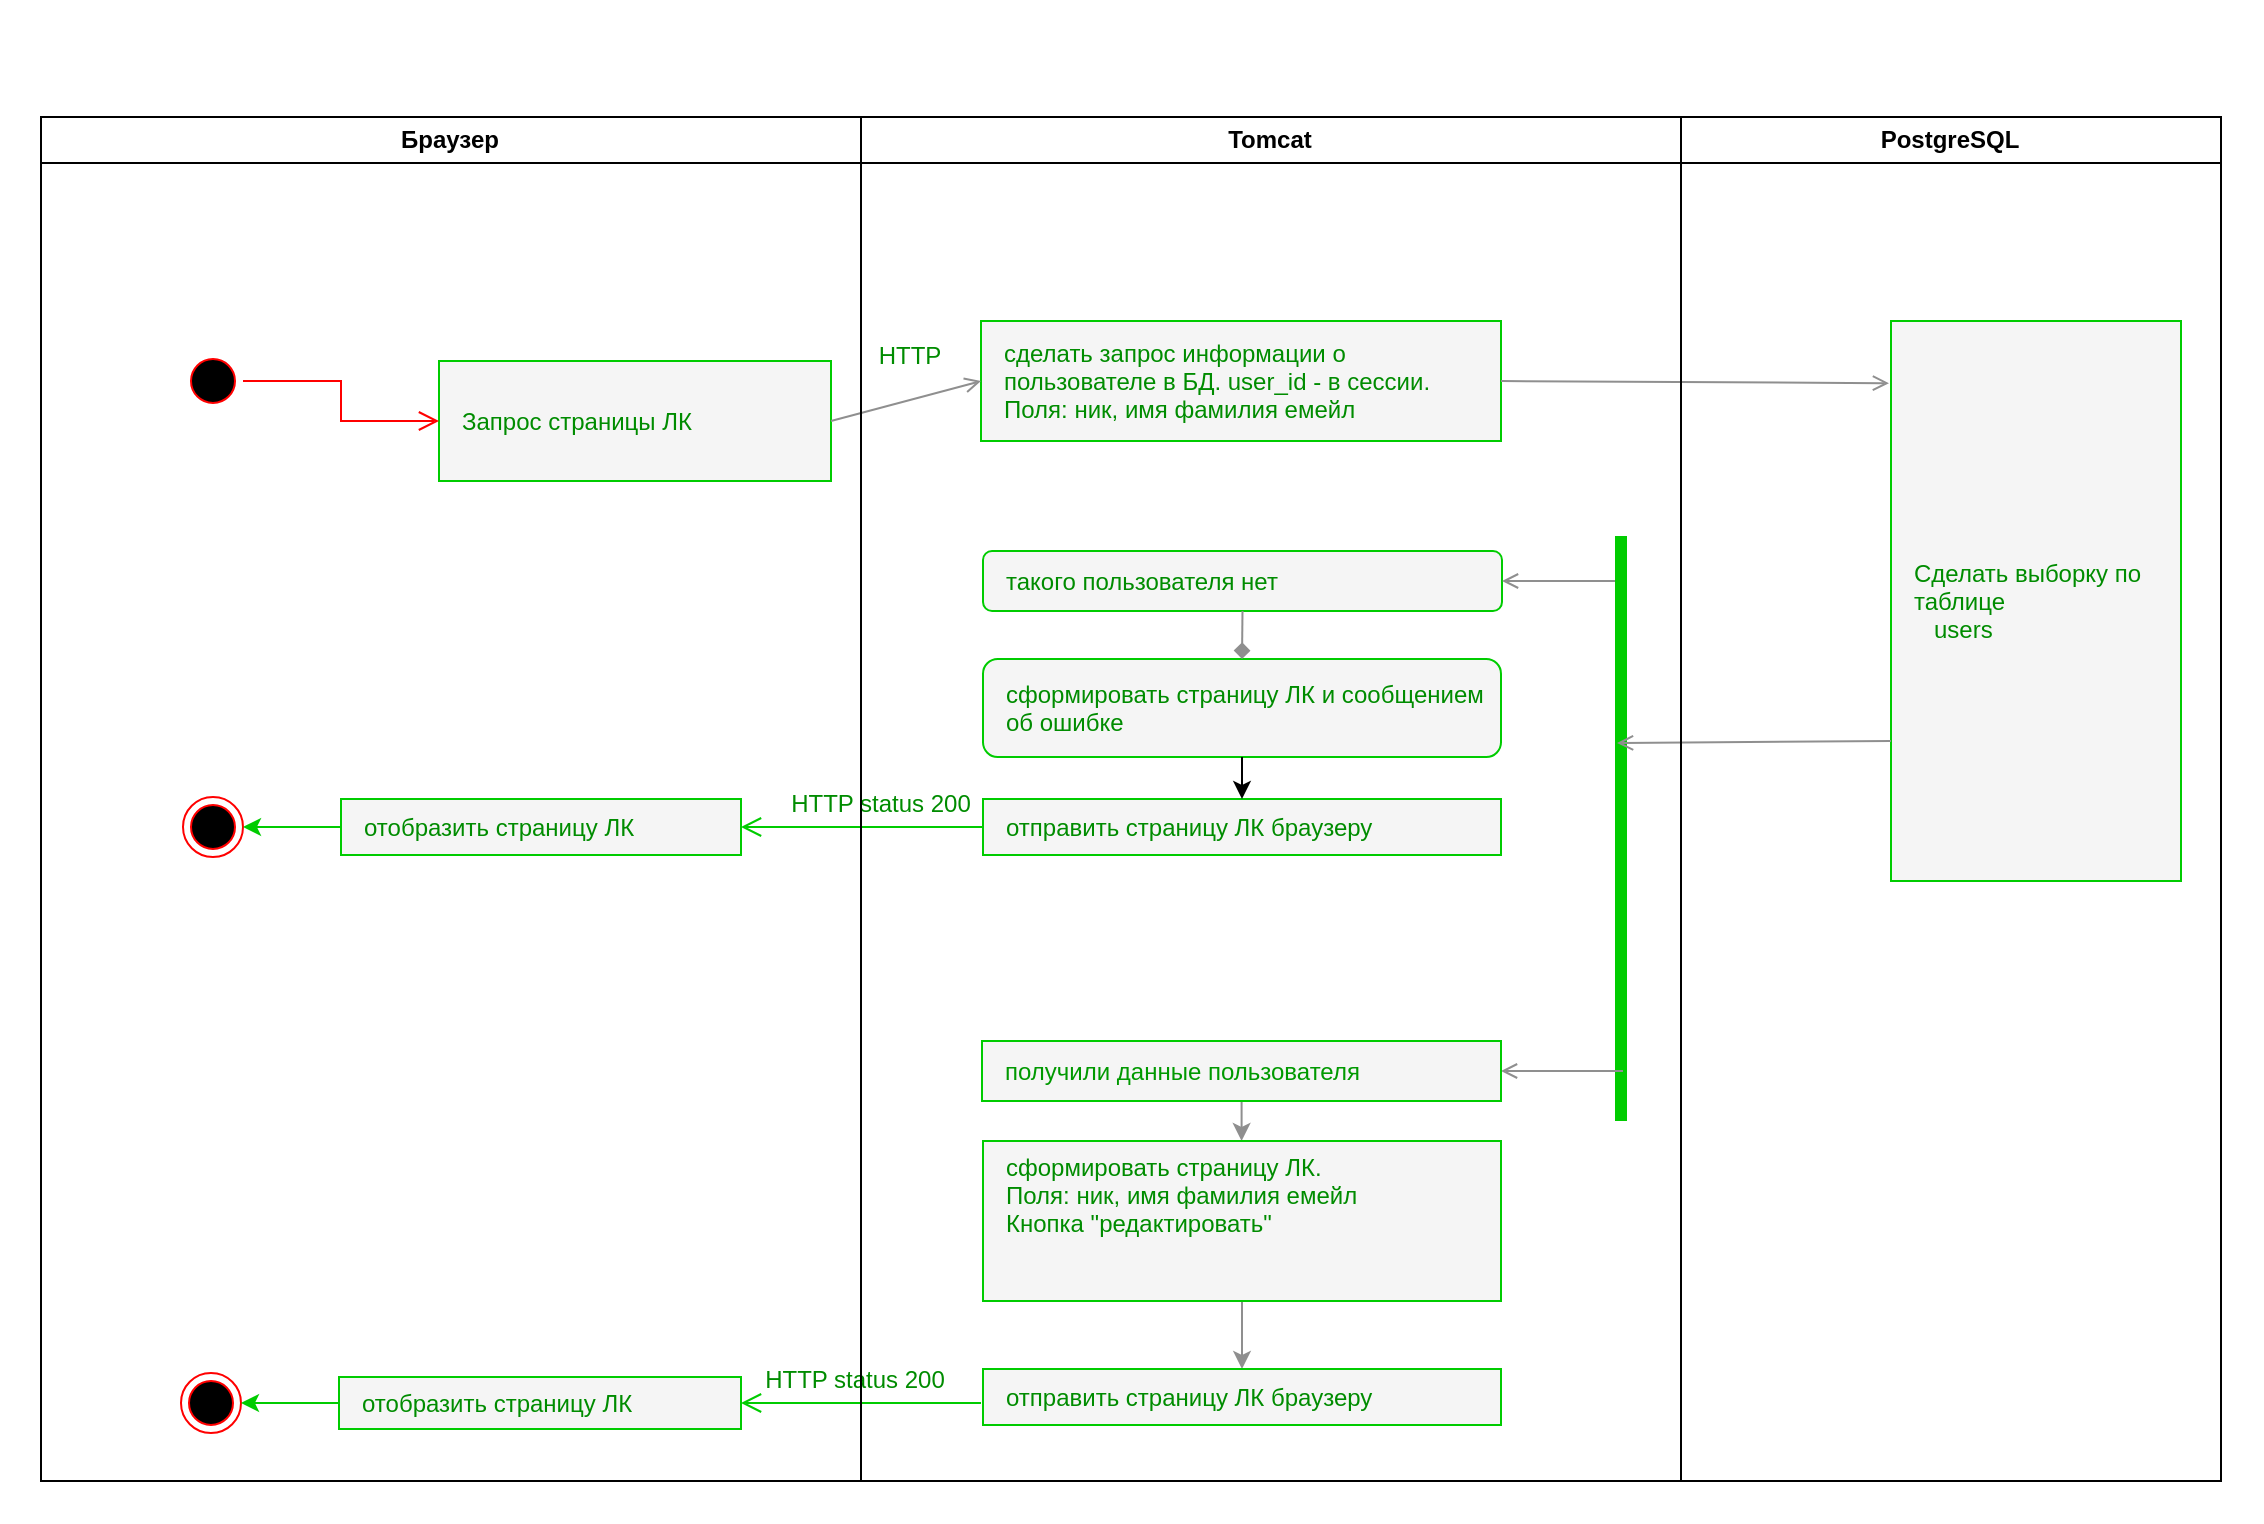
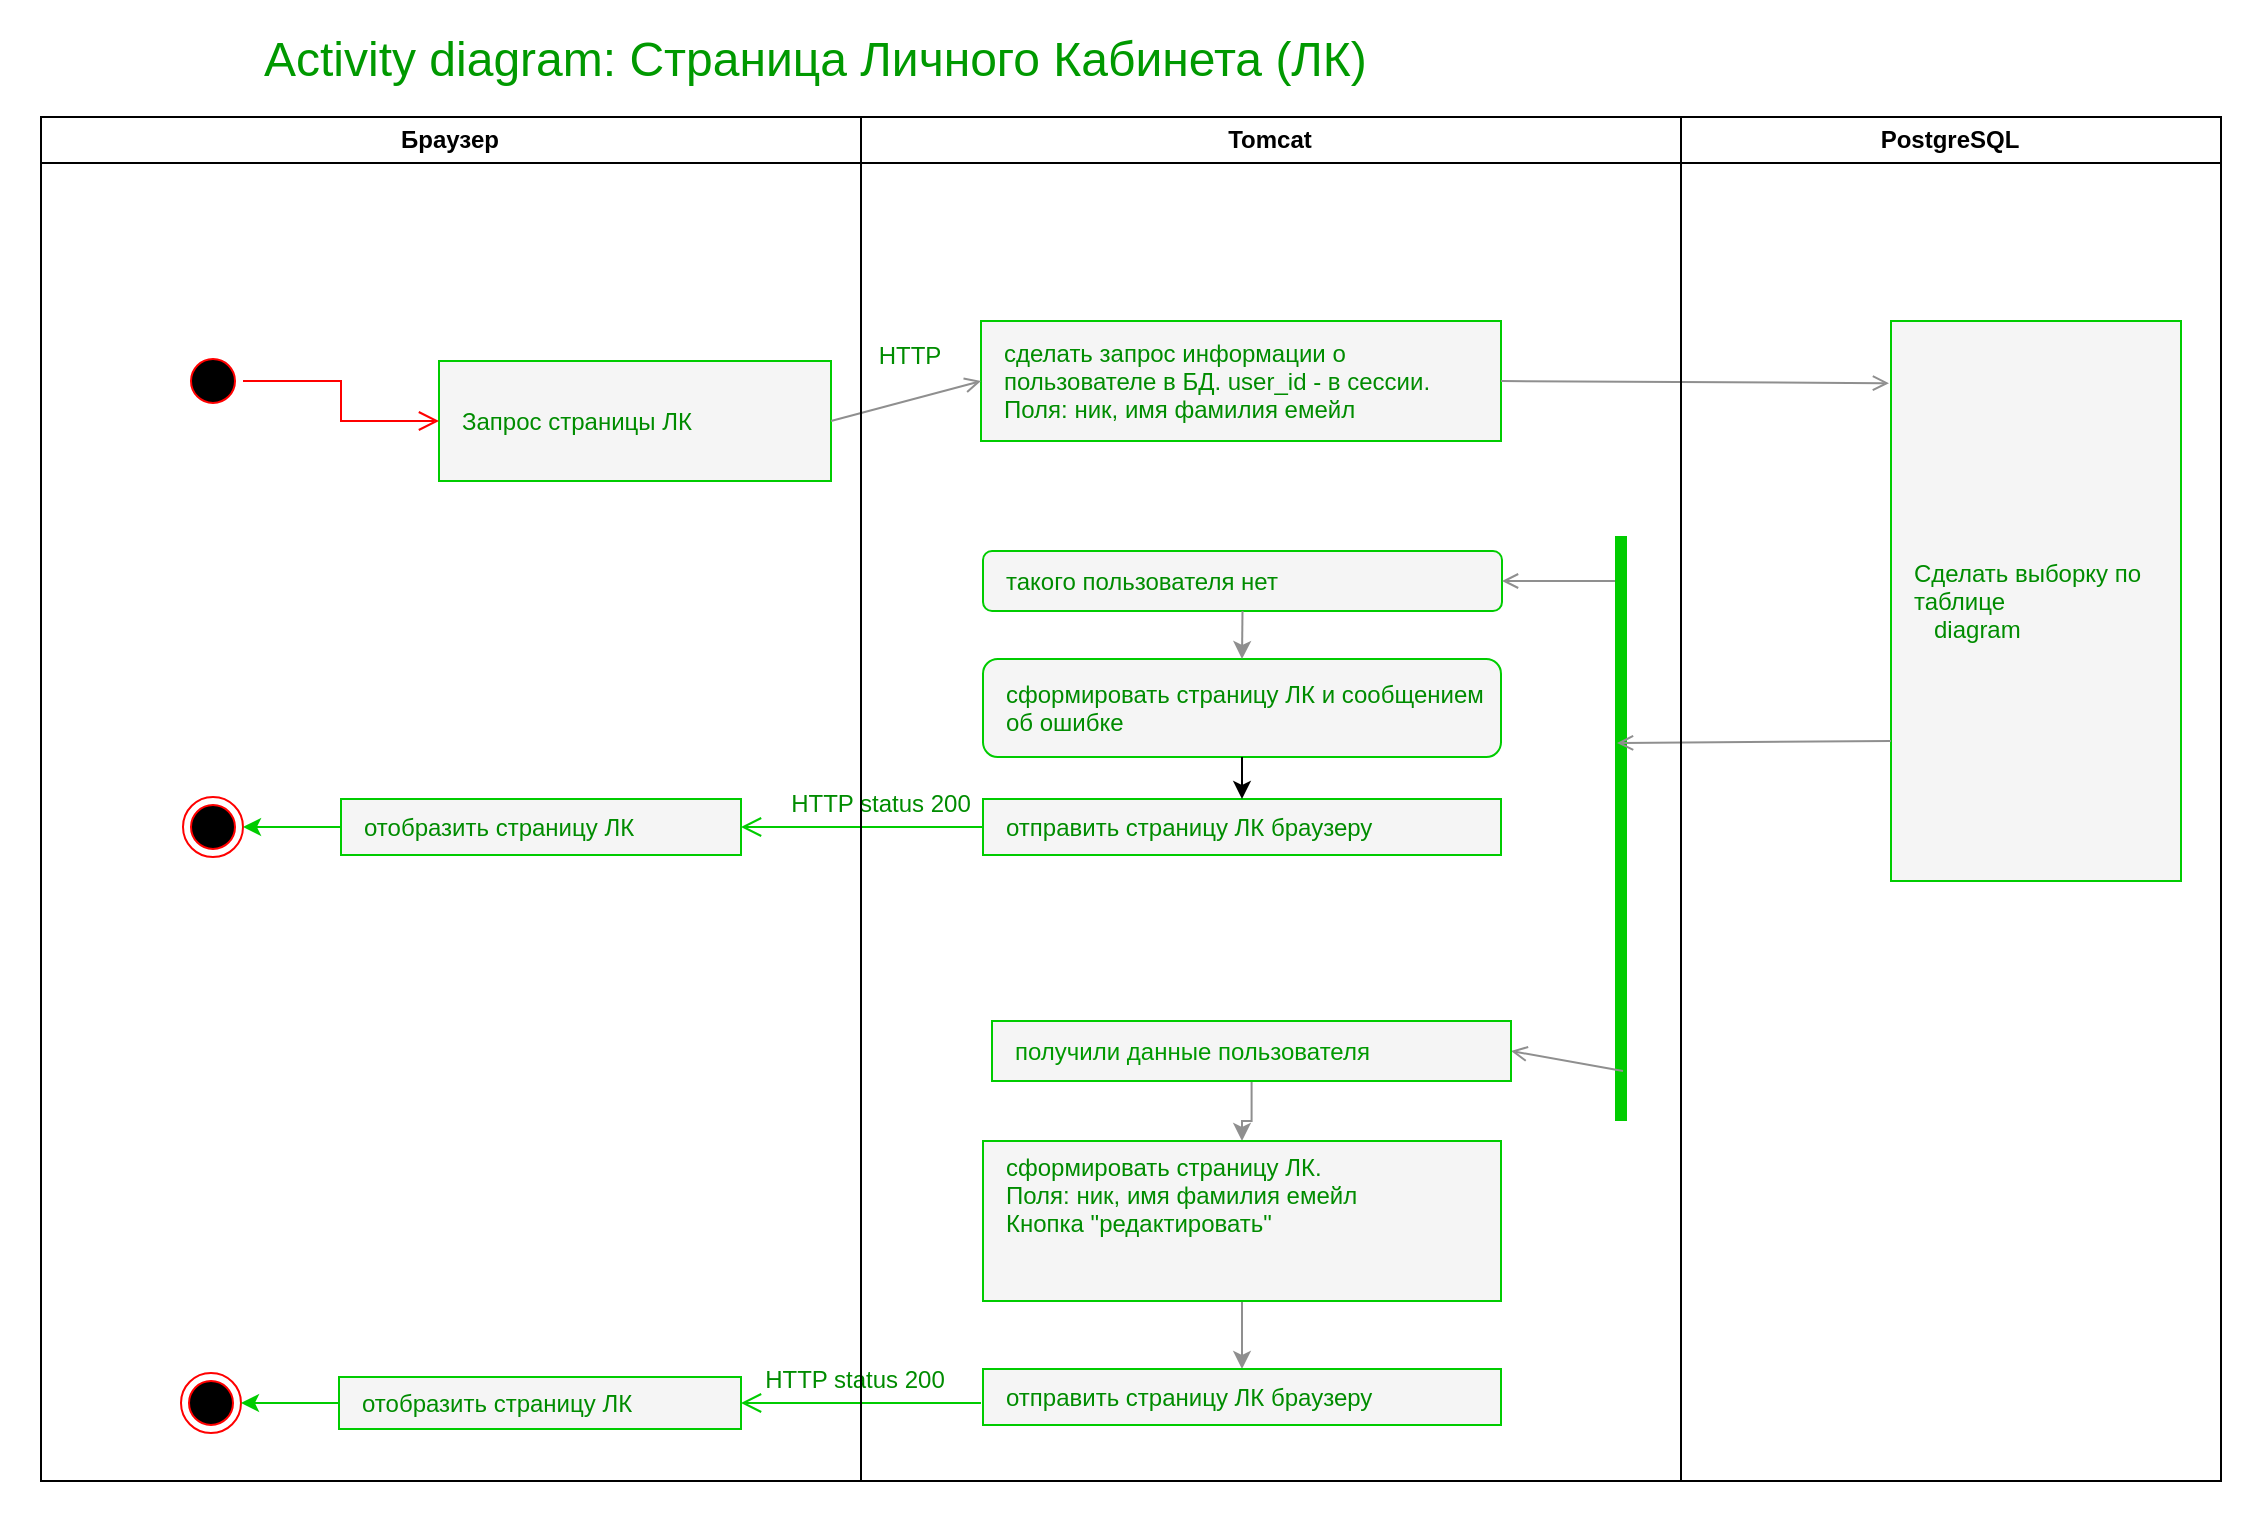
node "Activity diagram: Страница Личного Кабинета (ЛК)": added
node "Сделать выборку по таблице users": label "Сделать выборку по таблице users" -> "Сделать выборку по таблице diagram"
edge "такого пользователя нет" -> "сформировать страницу ЛК и сообщением об ошибке": arrowhead diamond -> classic
node "получили данные пользователя": moved (1242, 1071) -> (1252, 1051)
